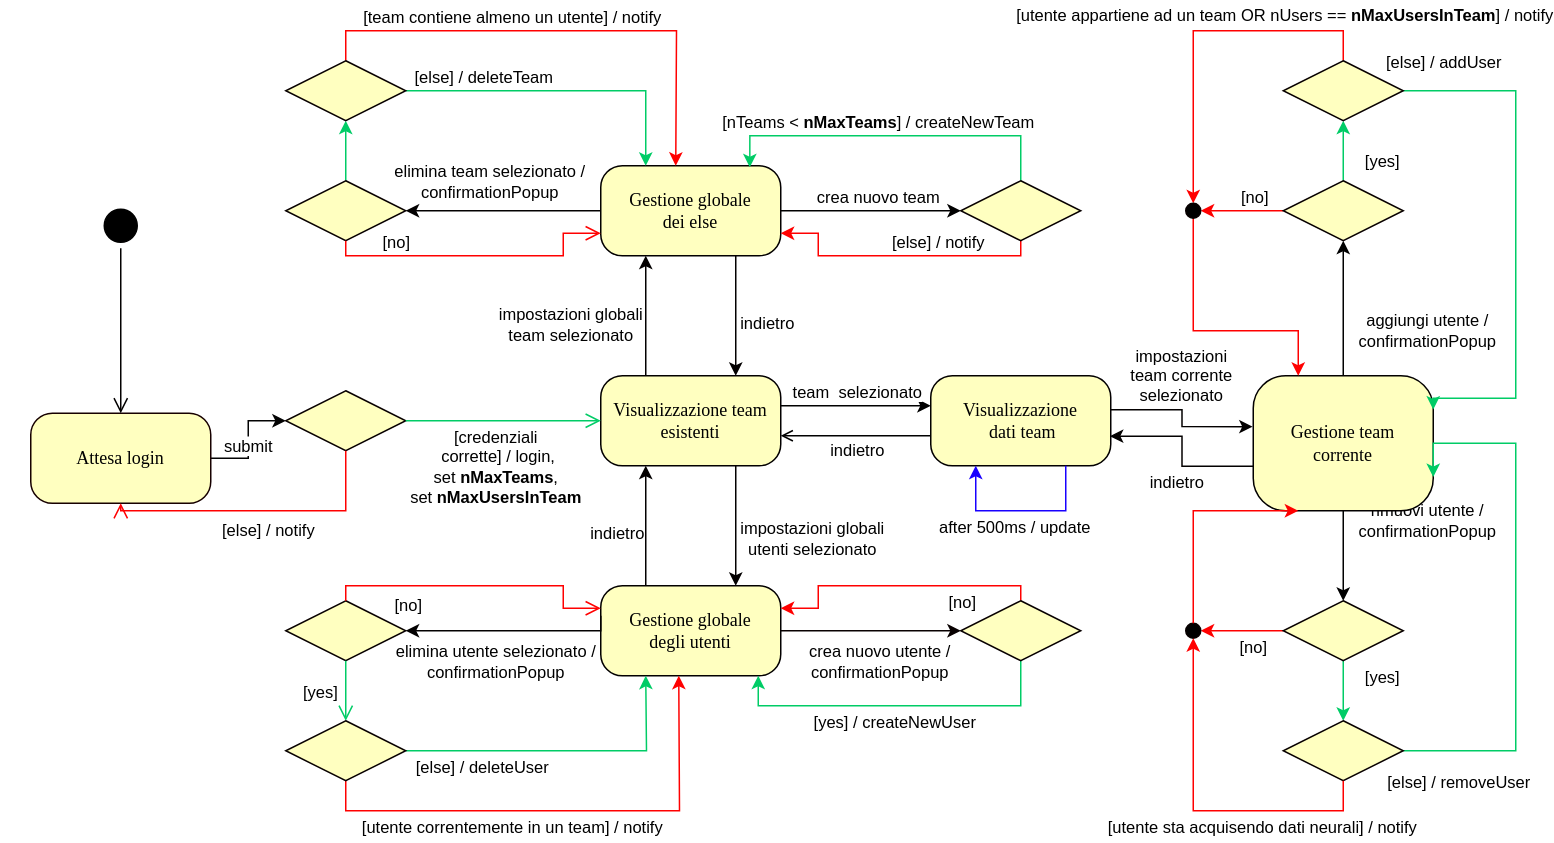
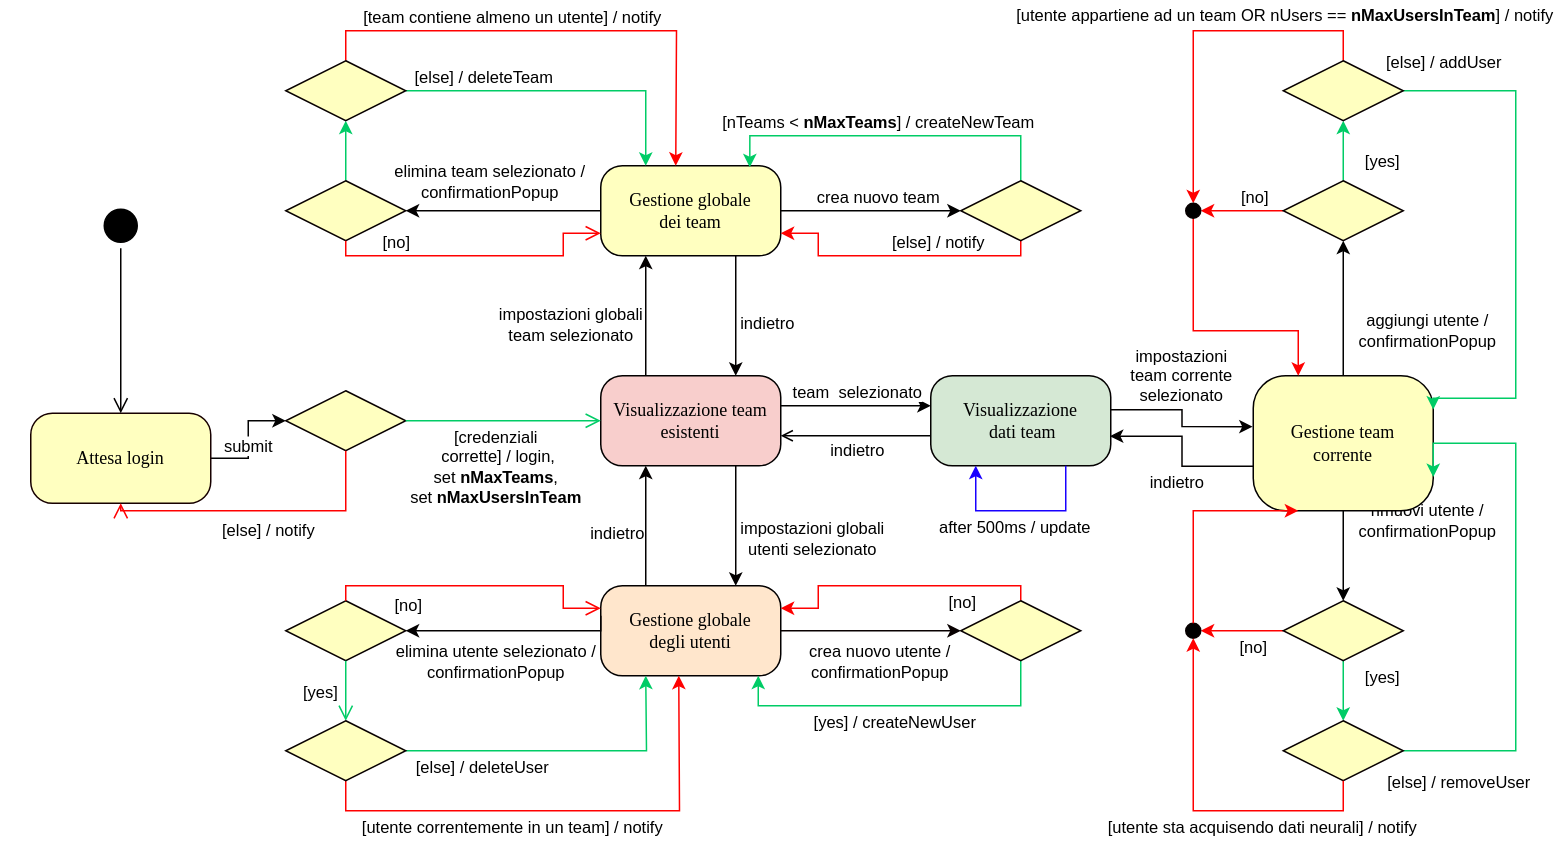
node "Gestione globale dei else": label "Gestione globale dei else" -> "Gestione globale dei team"
node "Visualizzazione team esistenti": fillcolor #ffffc0 -> #f8cecc
node "Visualizzazione dati team": fillcolor #ffffc0 -> #d5e8d4
node "Gestione globale degli utenti": fillcolor #ffffc0 -> #ffe6cc
